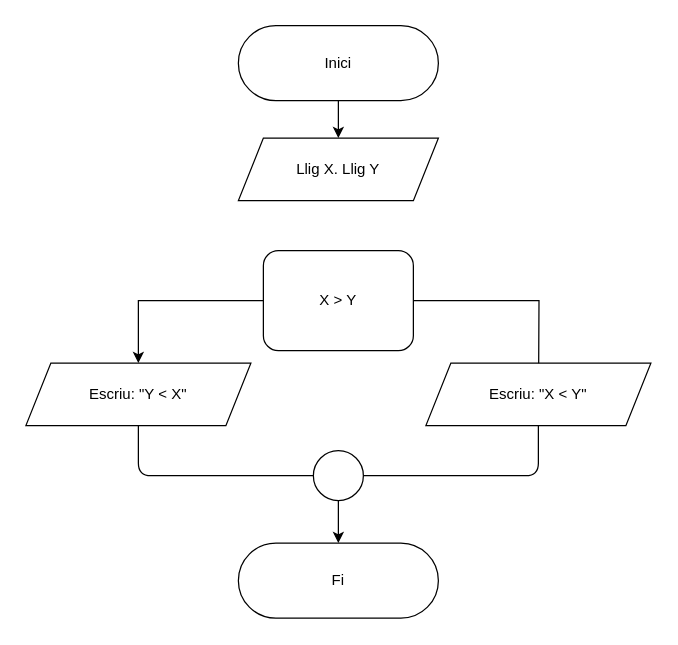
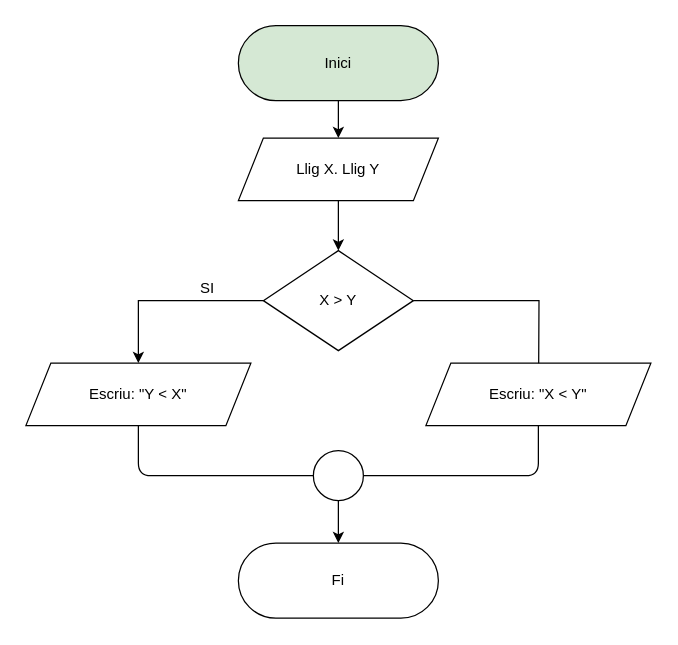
node "Inici": fillcolor #ffffff -> #d5e8d4
edge "Llig X. Llig Y" -> "X > Y": added
node "SI": added
node "X > Y": shape rounded rectangle -> diamond
